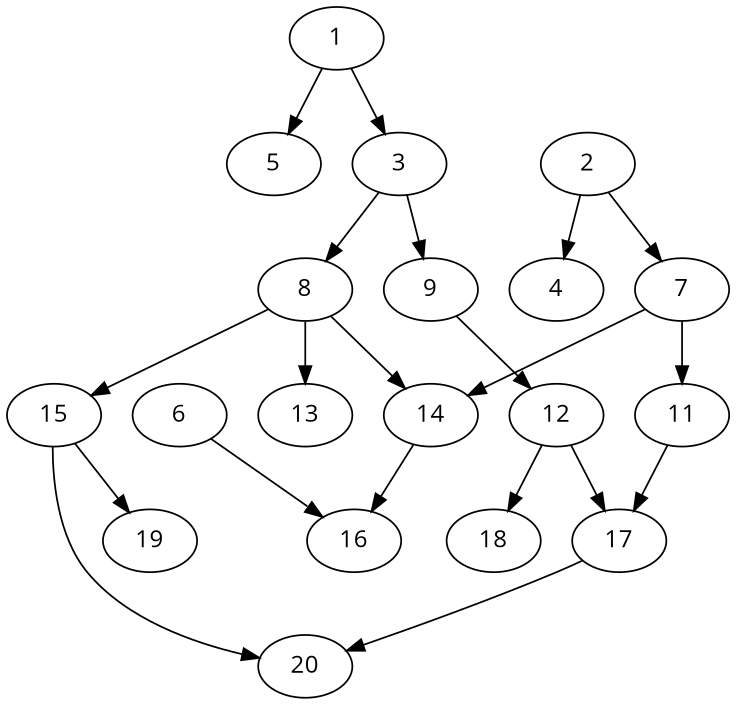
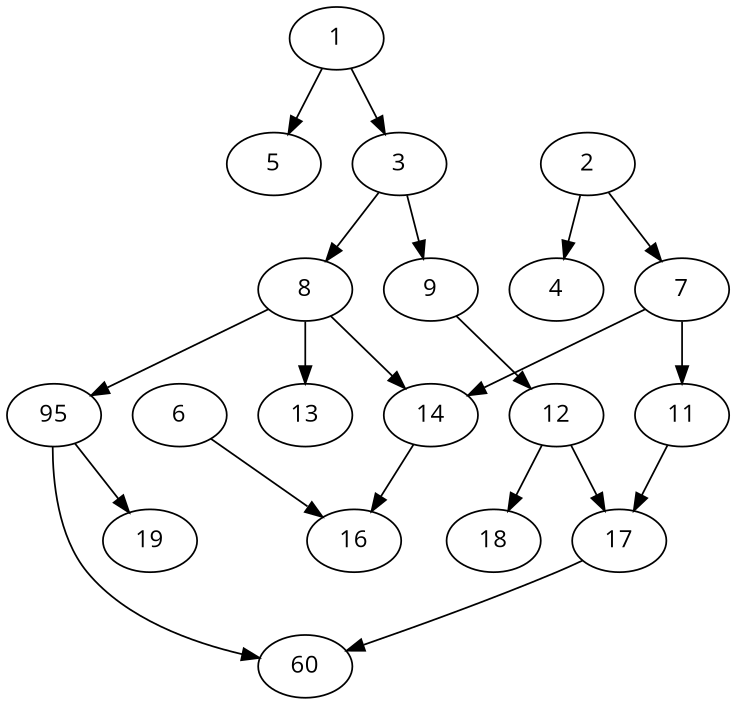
node "15": label "15" -> "95"
node "20": label "20" -> "60"
